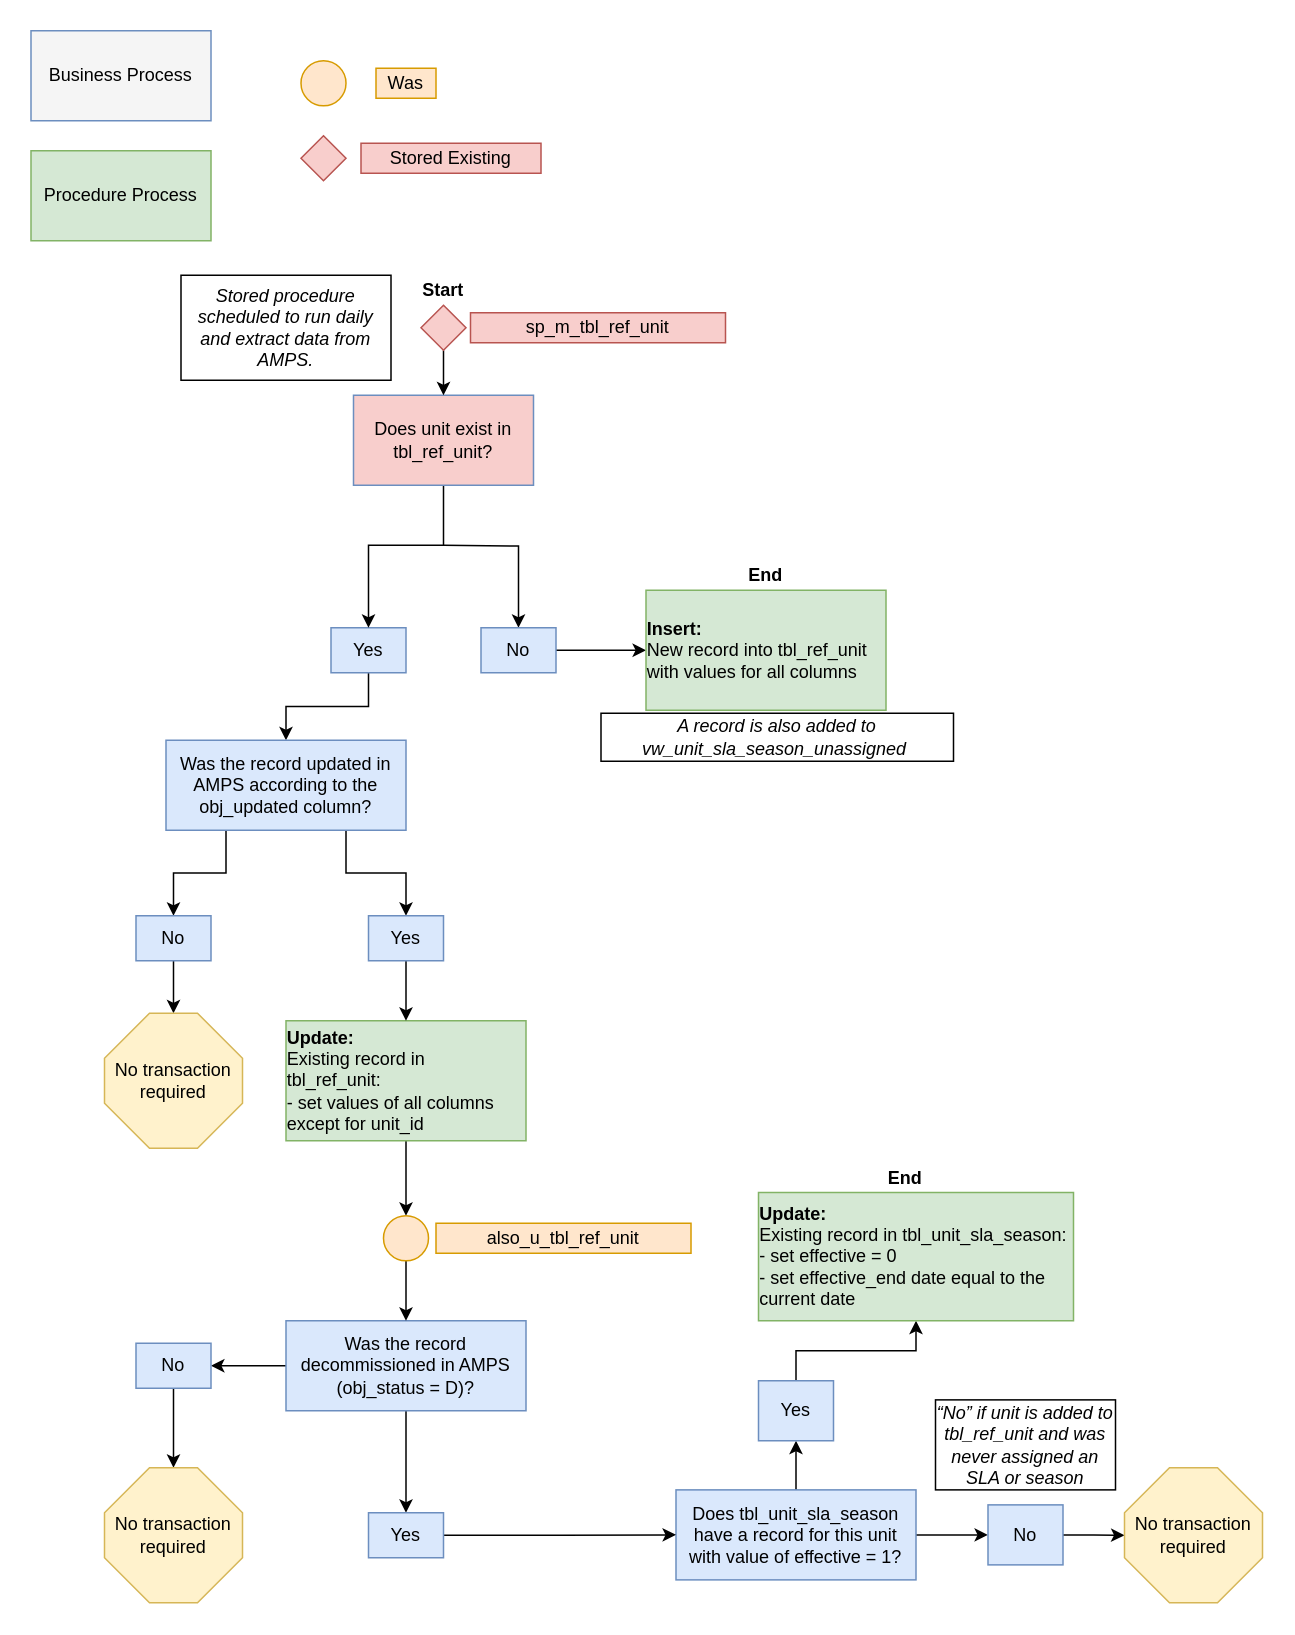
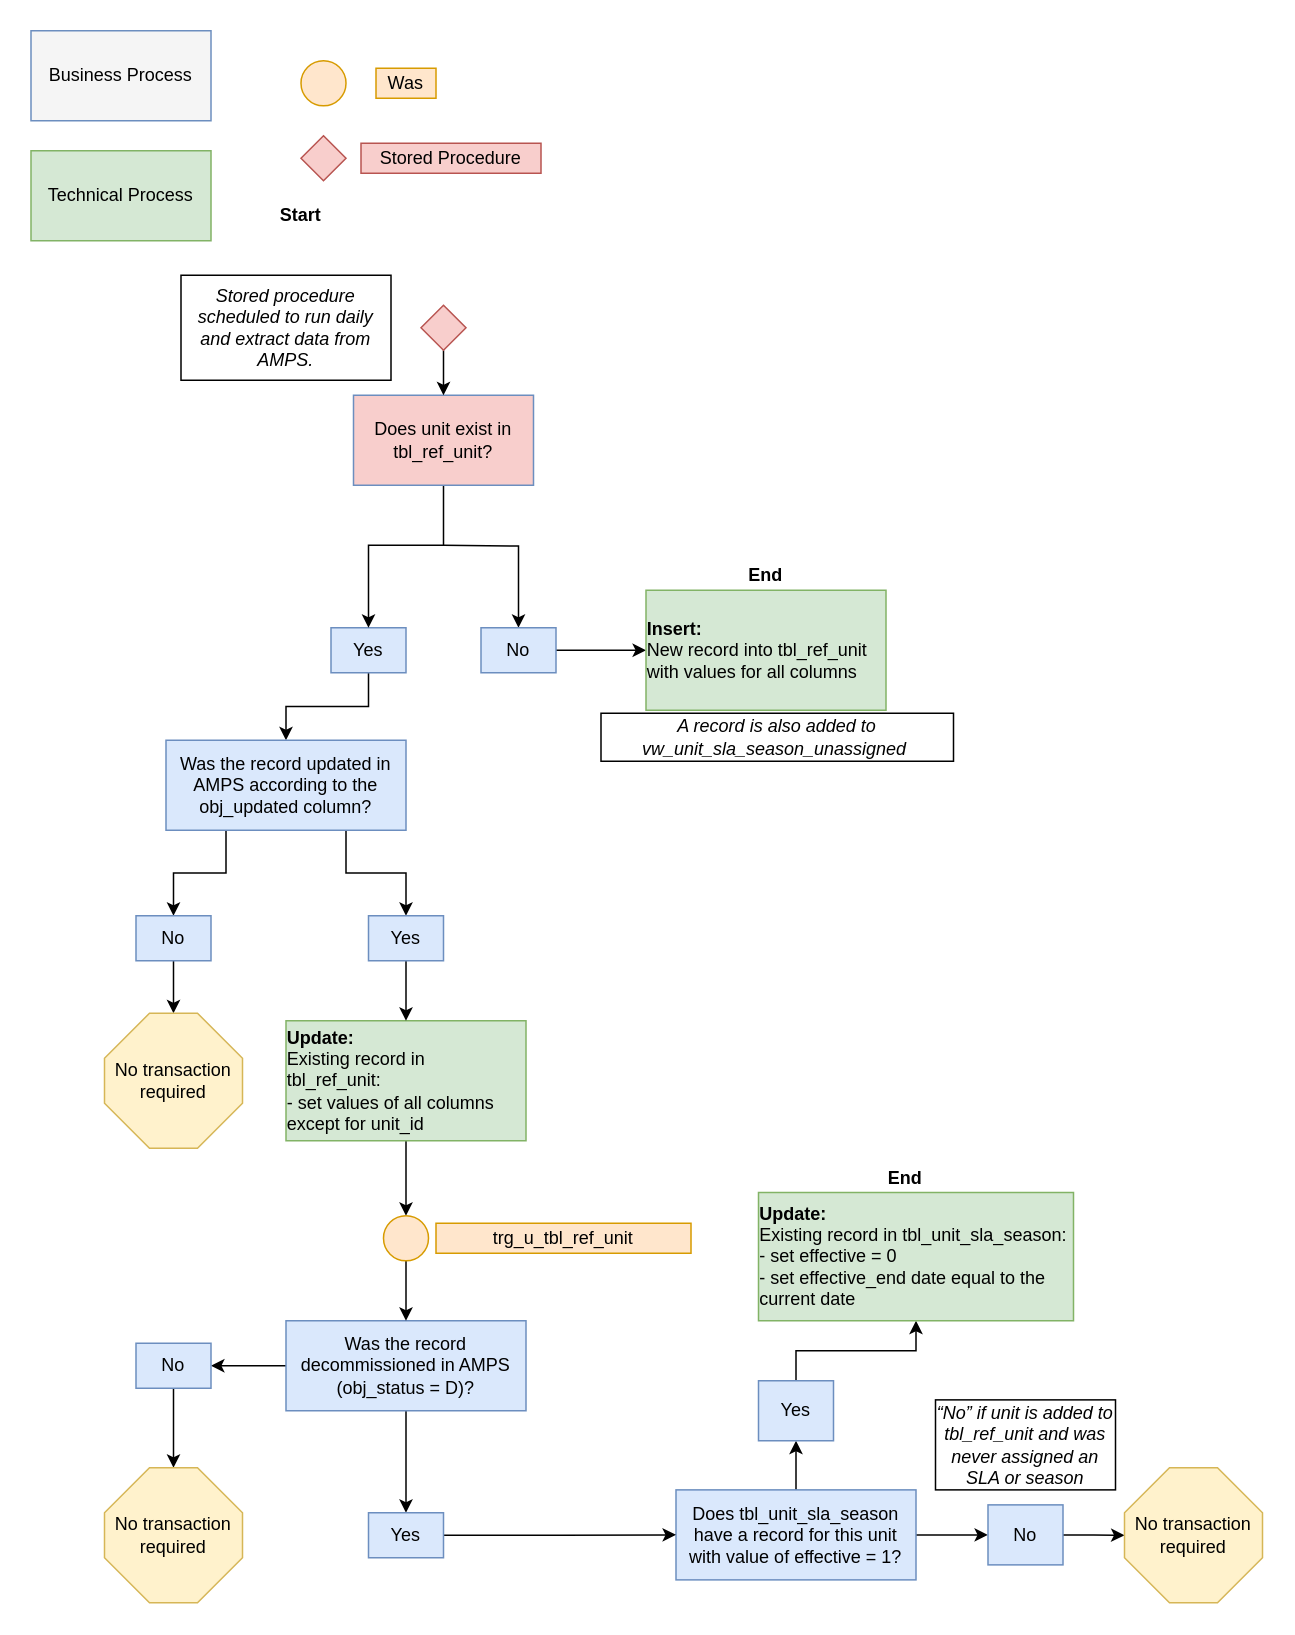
node "Stored Existing": label "Stored Existing" -> "Stored Procedure"
node "Procedure Process": label "Procedure Process" -> "Technical Process"
node "Start": moved (443, 290) -> (301, 215)
node "sp_m_tbl_ref_unit": removed
node "also_u_tbl_ref_unit": label "also_u_tbl_ref_unit" -> "trg_u_tbl_ref_unit"
